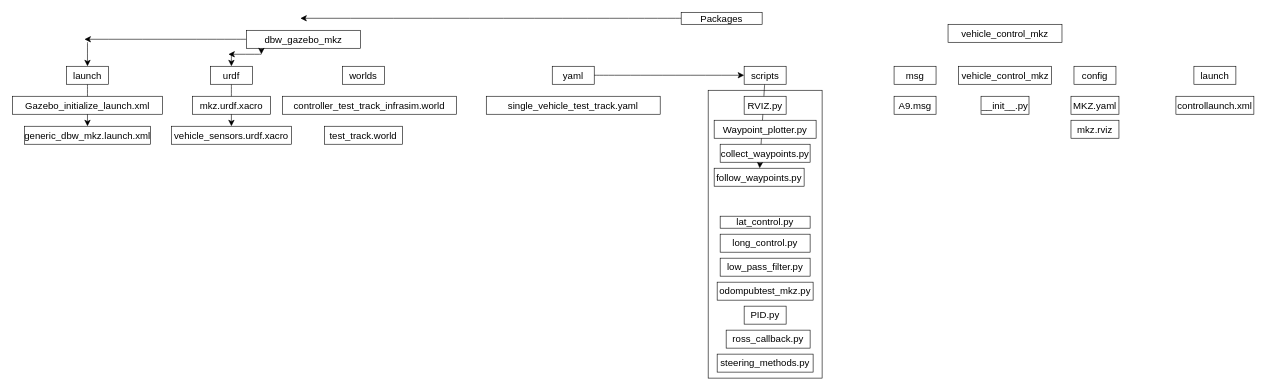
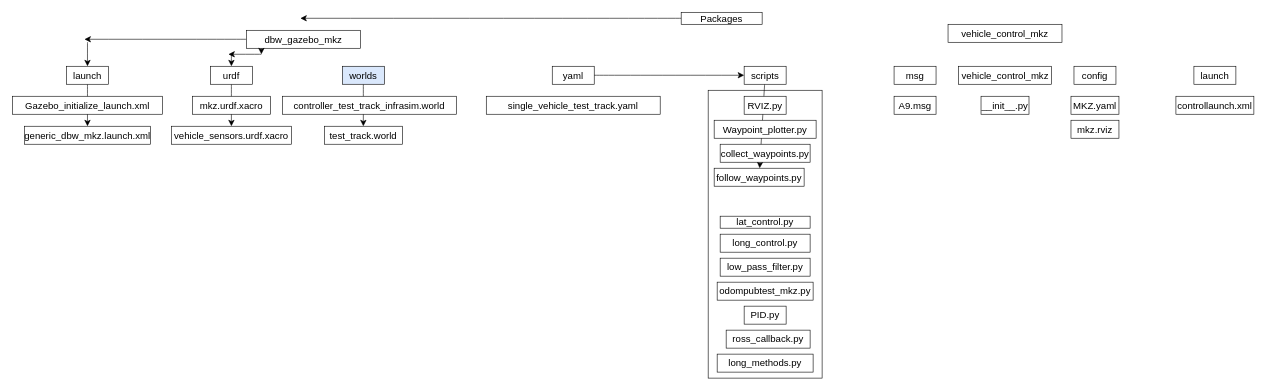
node "worlds": fillcolor #ffffff -> #dae8fc
edge "worlds" -> "test_track.world": added
node "steering_methods.py": label "steering_methods.py" -> "long_methods.py"
